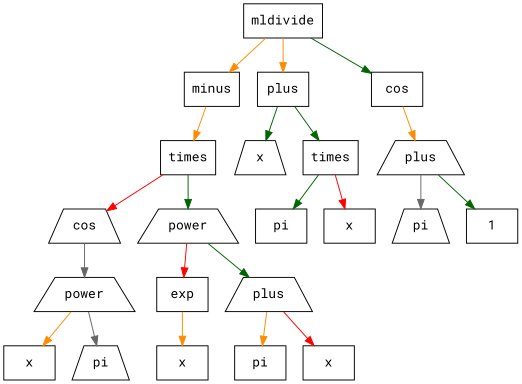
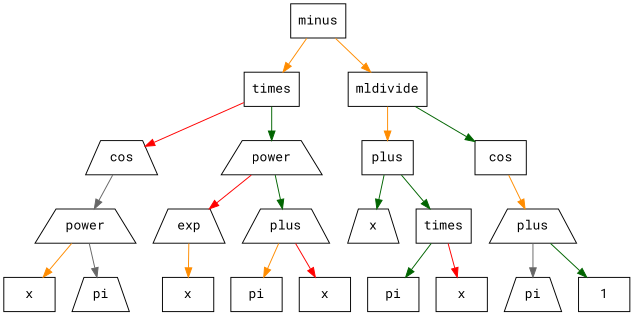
edge "mldivide" -> "minus": reversed
node "exp": shape box -> trapezium
